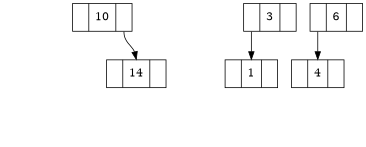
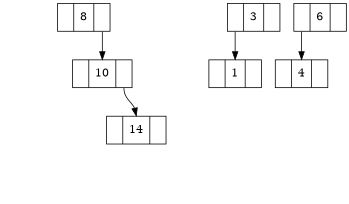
node "8": added
